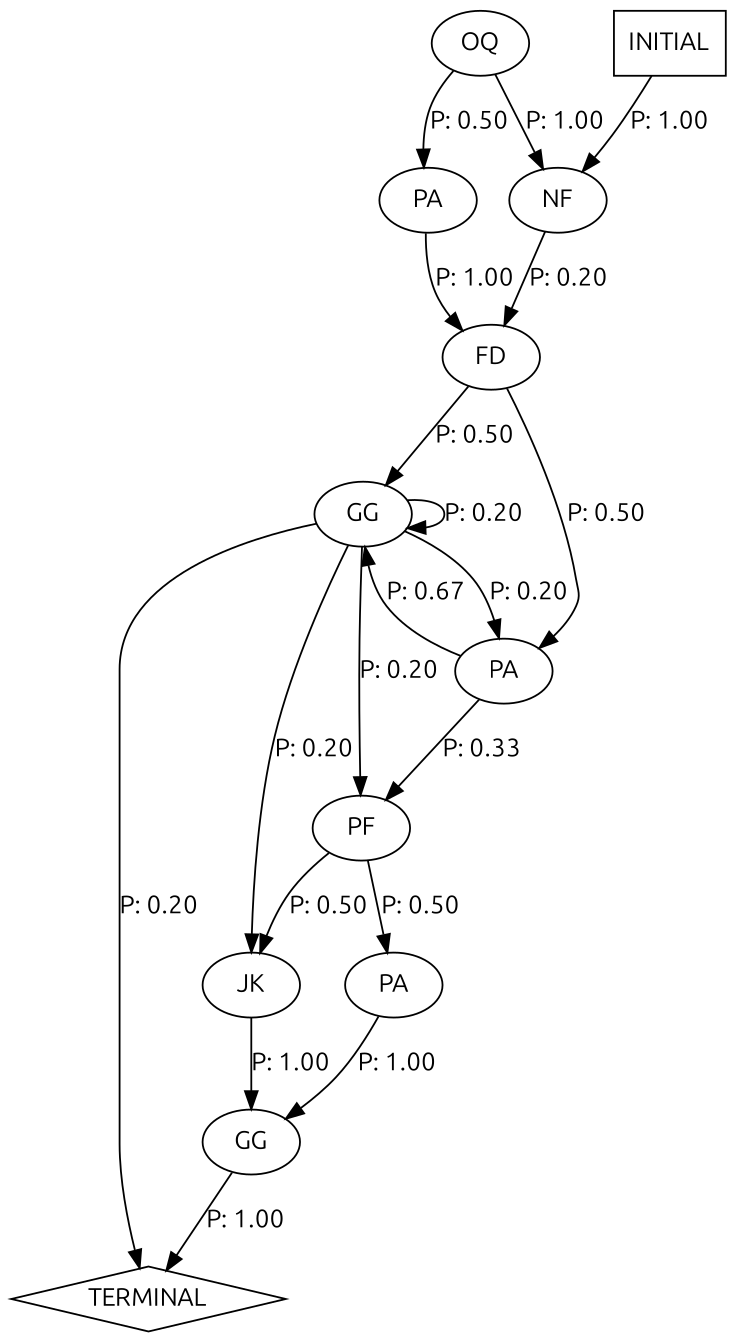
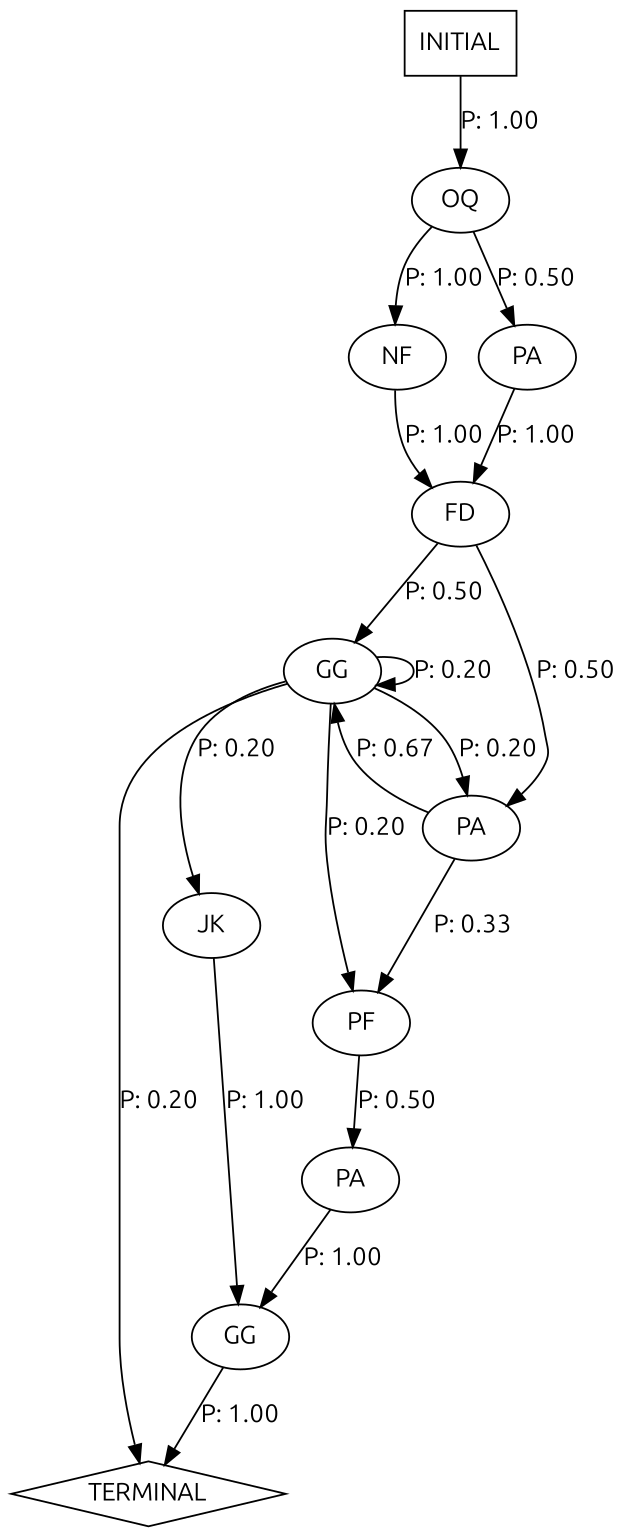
edge "INITIAL" -> "NF": now "INITIAL" -> "OQ"
edge "NF" -> "FD": label "P: 0.20" -> "P: 1.00"
edge "PF" -> "JK": removed, label "P: 0.50"
